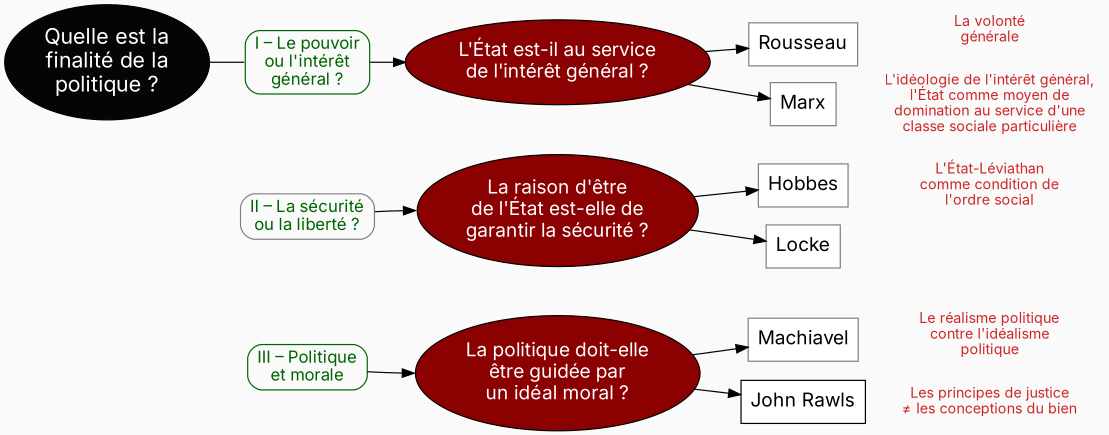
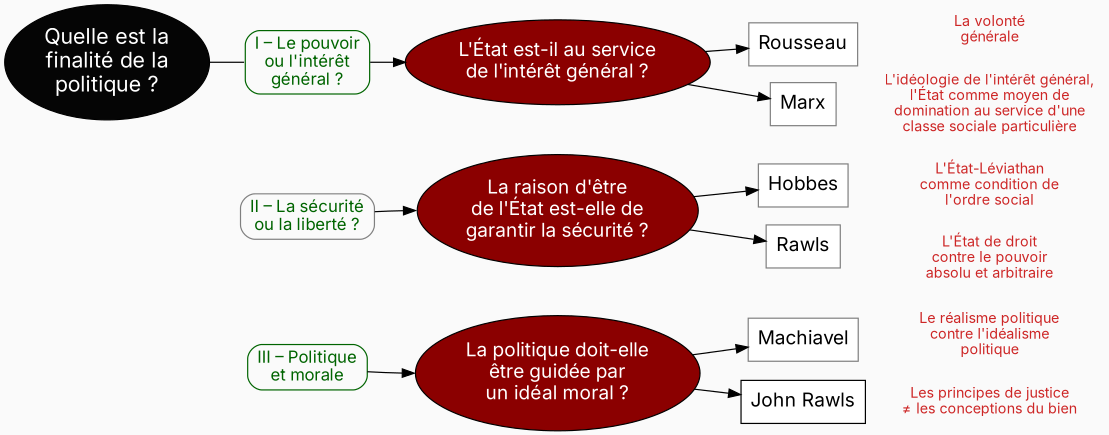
node "Locke": label "Locke" -> "Rawls"
node "L'État de droit contre le pouvoir absolu et arbitraire": added
